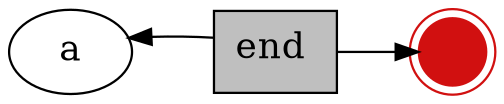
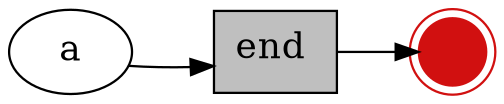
edge "end" -> "a": reversed
